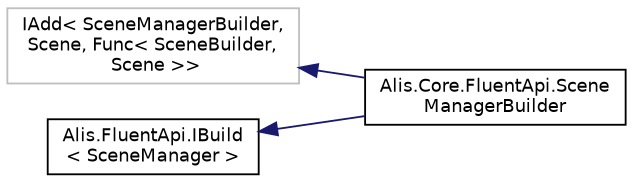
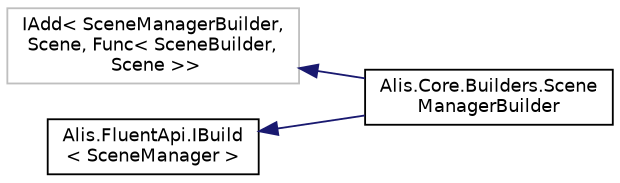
node "Alis.Core.FluentApi.Scene ManagerBuilder": label "Alis.Core.FluentApi.Scene ManagerBuilder" -> "Alis.Core.Builders.Scene ManagerBuilder"
